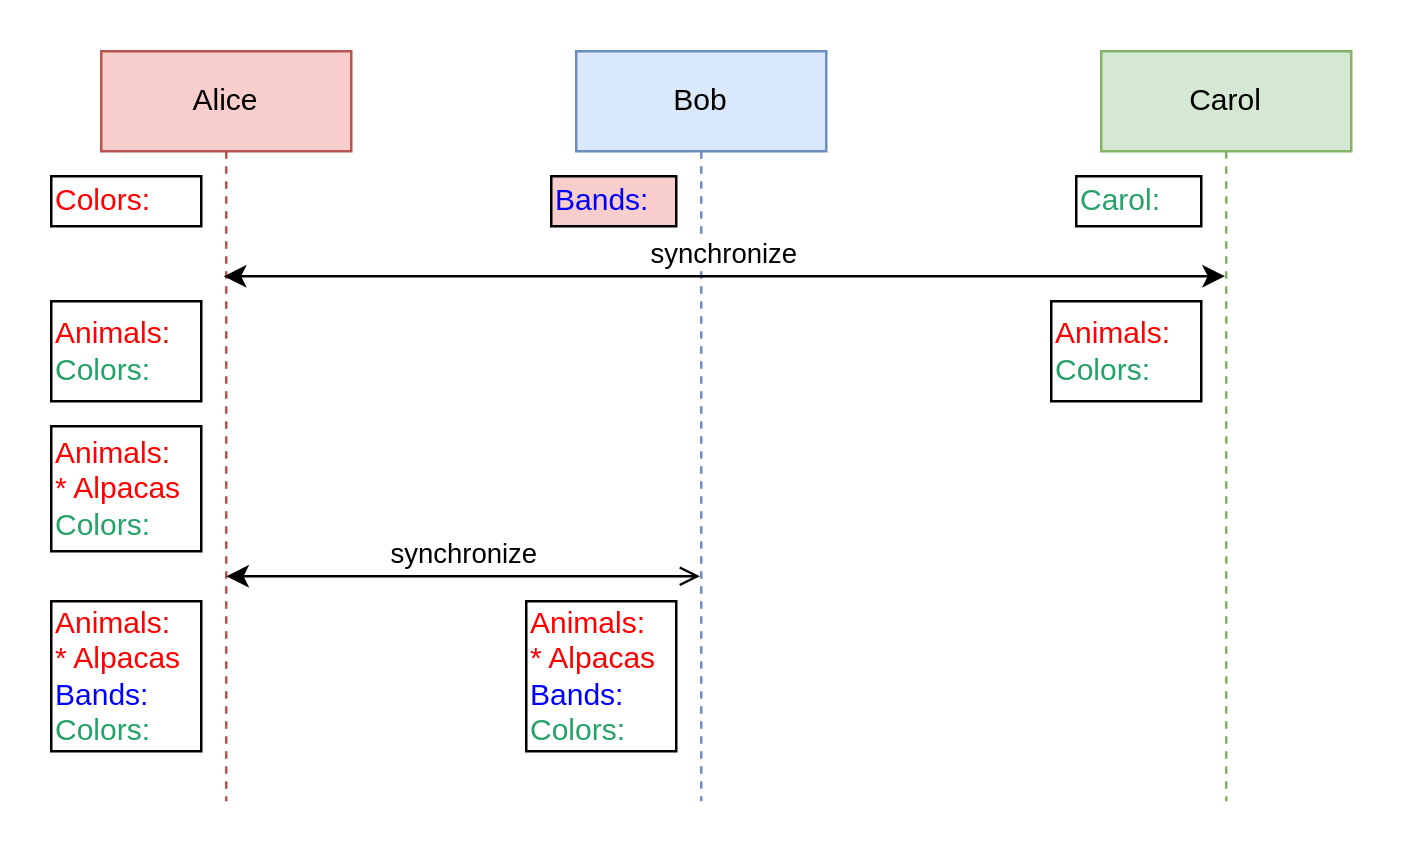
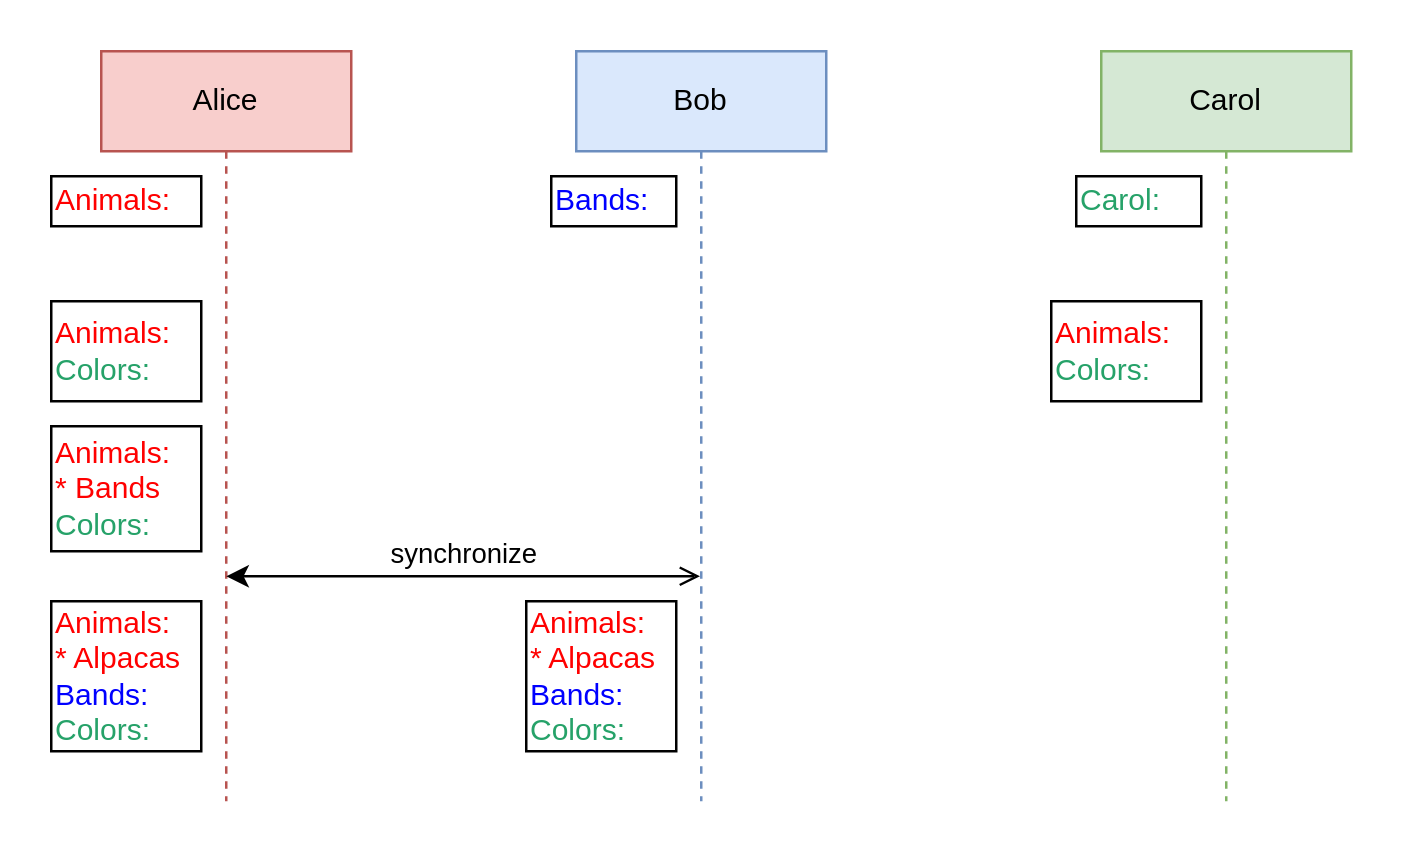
node "Colors:": label "Colors:" -> "Animals:"
node "Bands:": fillcolor #f8cecc -> #ffffff
edge "Alice" -- "Carol": removed, label "synchronize"
node "Animals: * Alpacas Colors:": label "Animals: * Alpacas Colors:" -> "Animals: * Bands Colors:"
